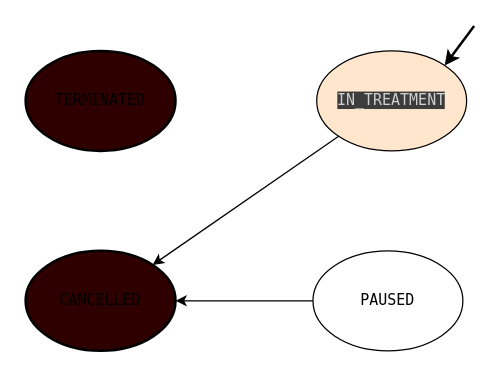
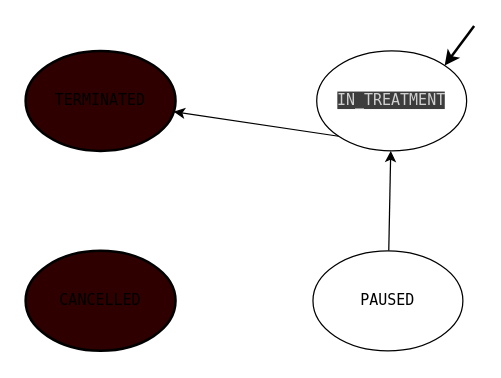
node "IN_TREATMENT": fillcolor #ffe6cc -> #ffffff
edge "IN_TREATMENT" -> "CANCELLED": now "IN_TREATMENT" -> "TERMINATED"
edge "PAUSED" -> "CANCELLED": now "PAUSED" -> "IN_TREATMENT"
